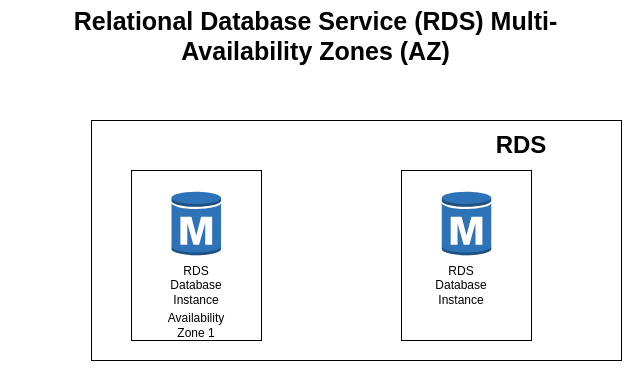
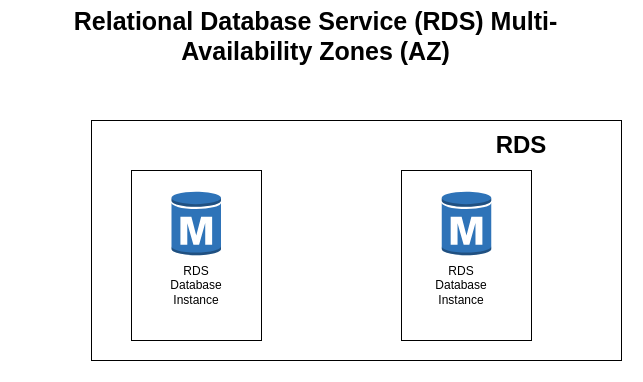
node "Availability Zone 1": removed
